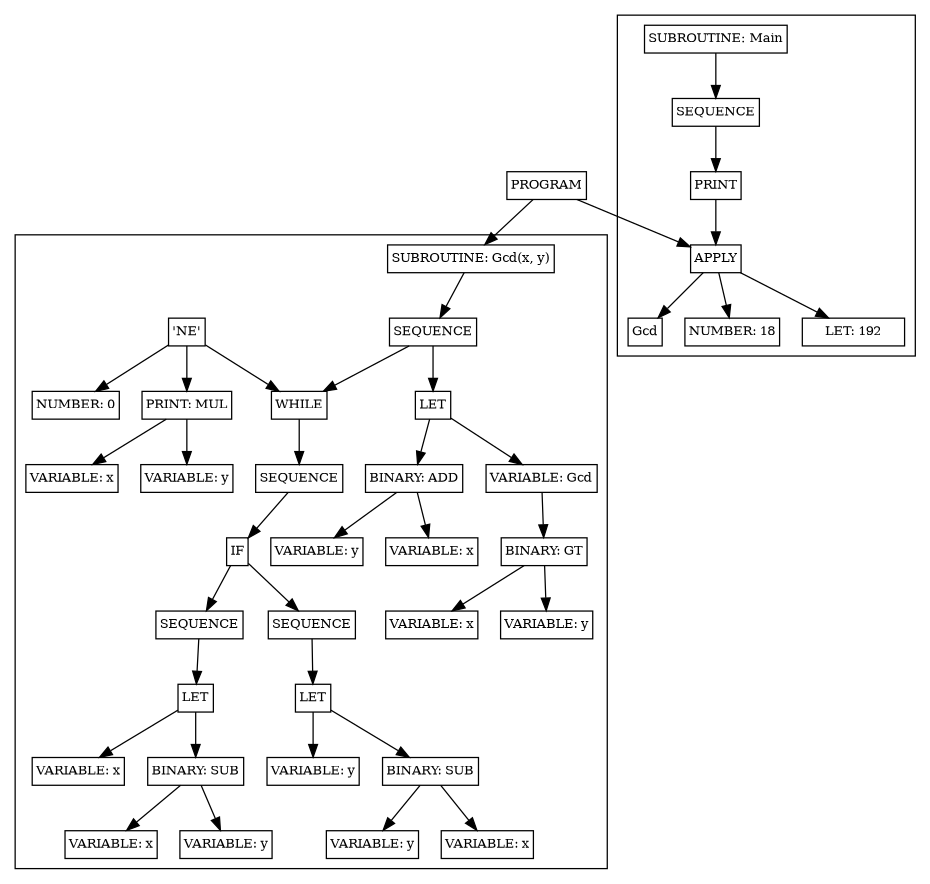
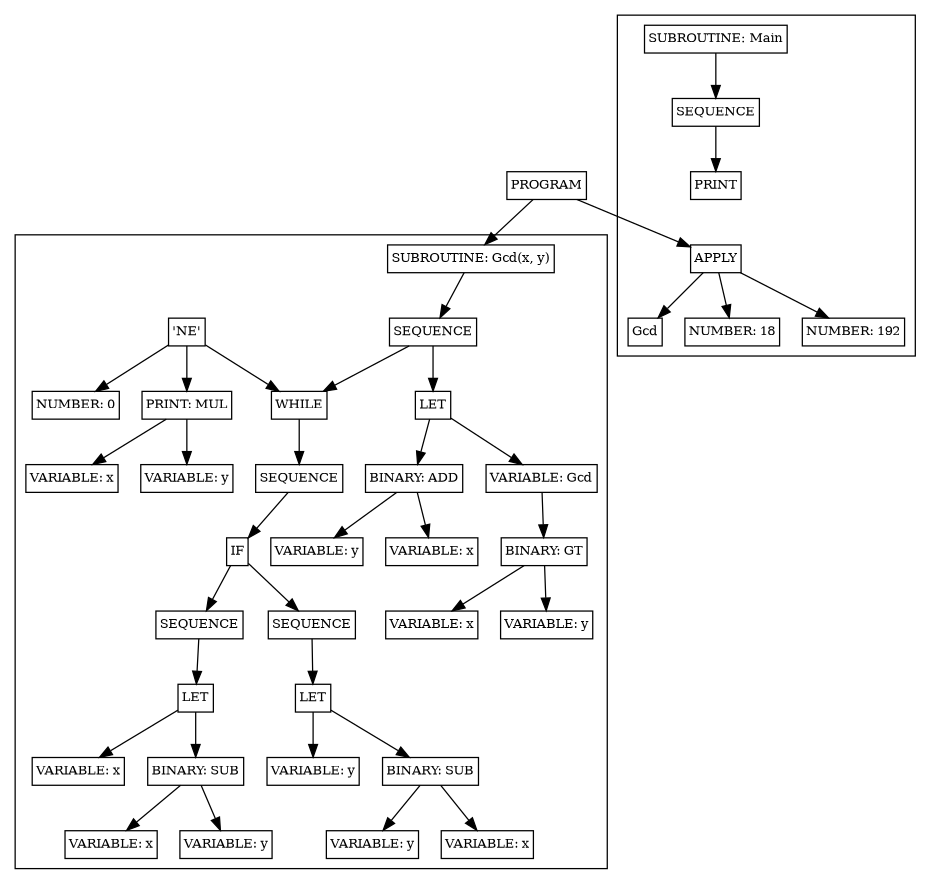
edge "PRINT" -> "APPLY": removed
node "LET: 192": label "LET: 192" -> "NUMBER: 192"
